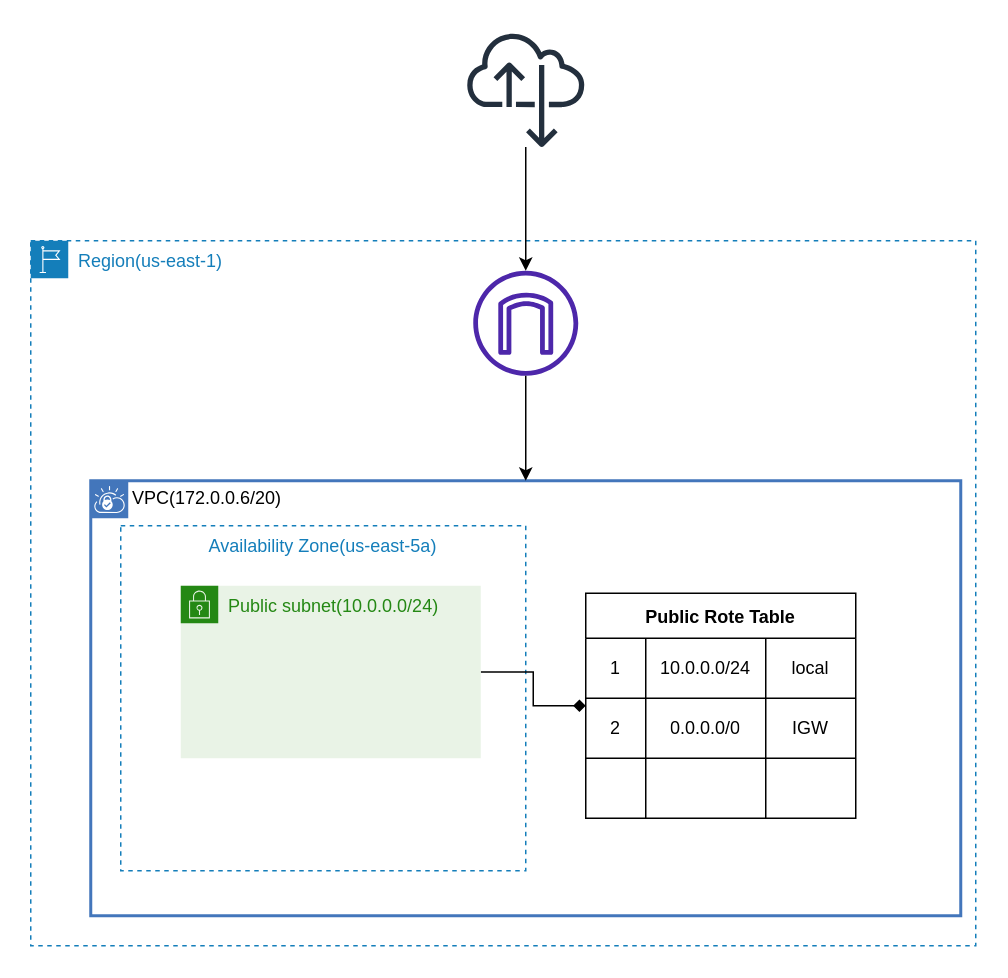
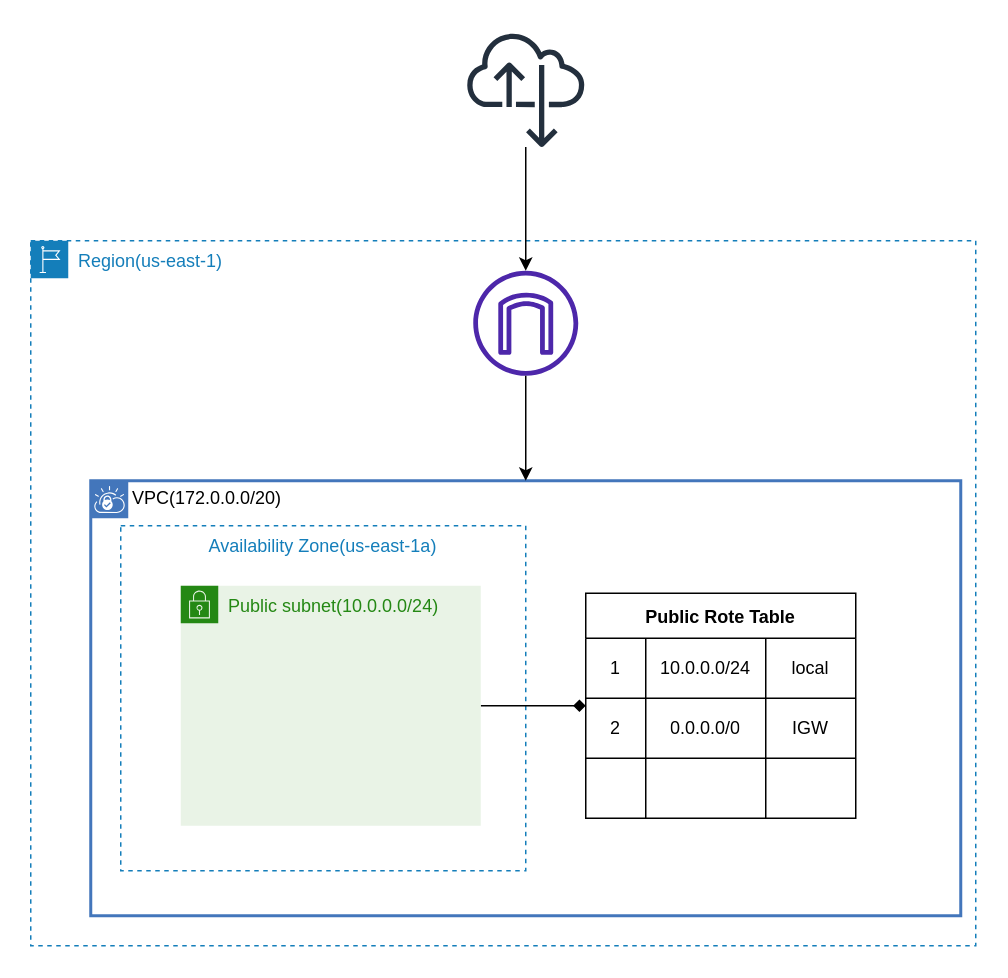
node "VPC(172.0.0.6/20)": label "VPC(172.0.0.6/20)" -> "VPC(172.0.0.0/20)"
node "Availability Zone(us-east-5a)": label "Availability Zone(us-east-5a)" -> "Availability Zone(us-east-1a)"
node "Public subnet(10.0.0.0/24)": size 300x173 -> 300x240
